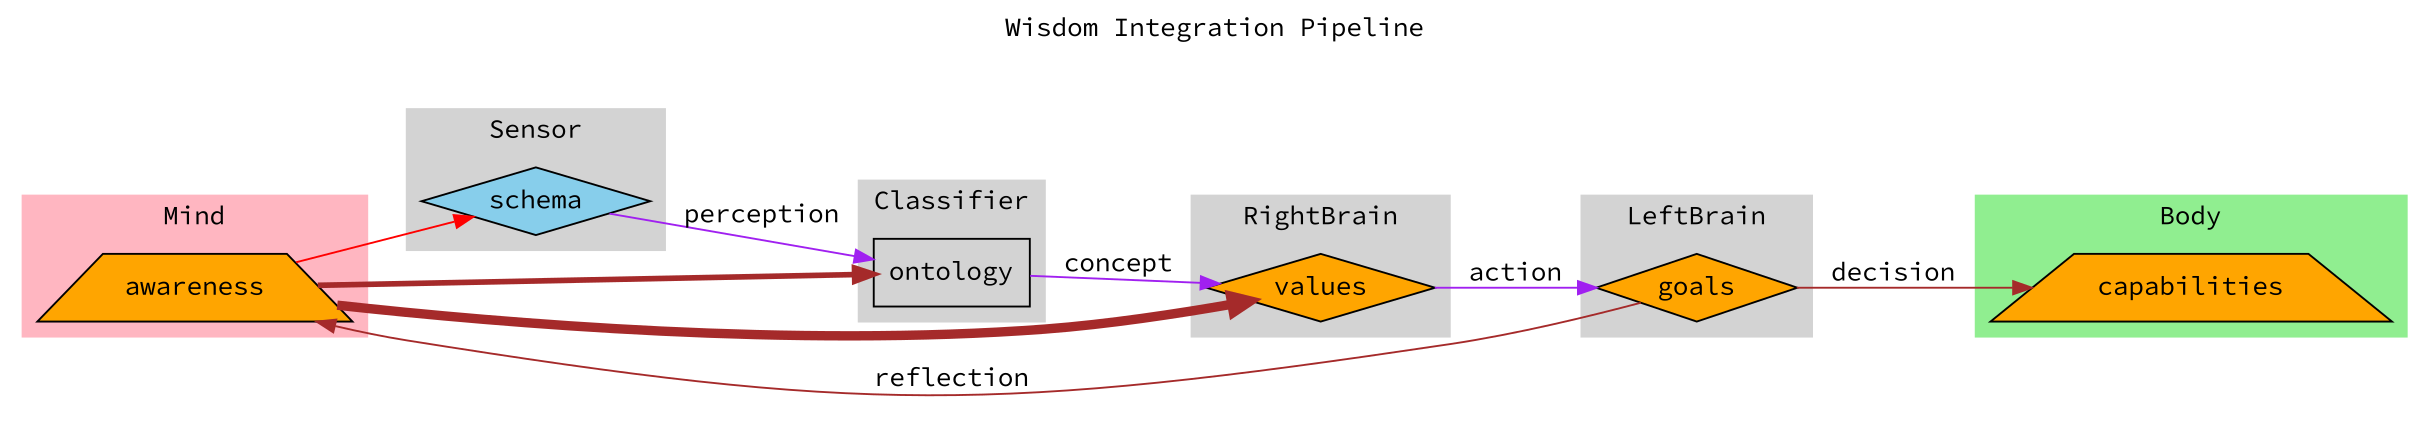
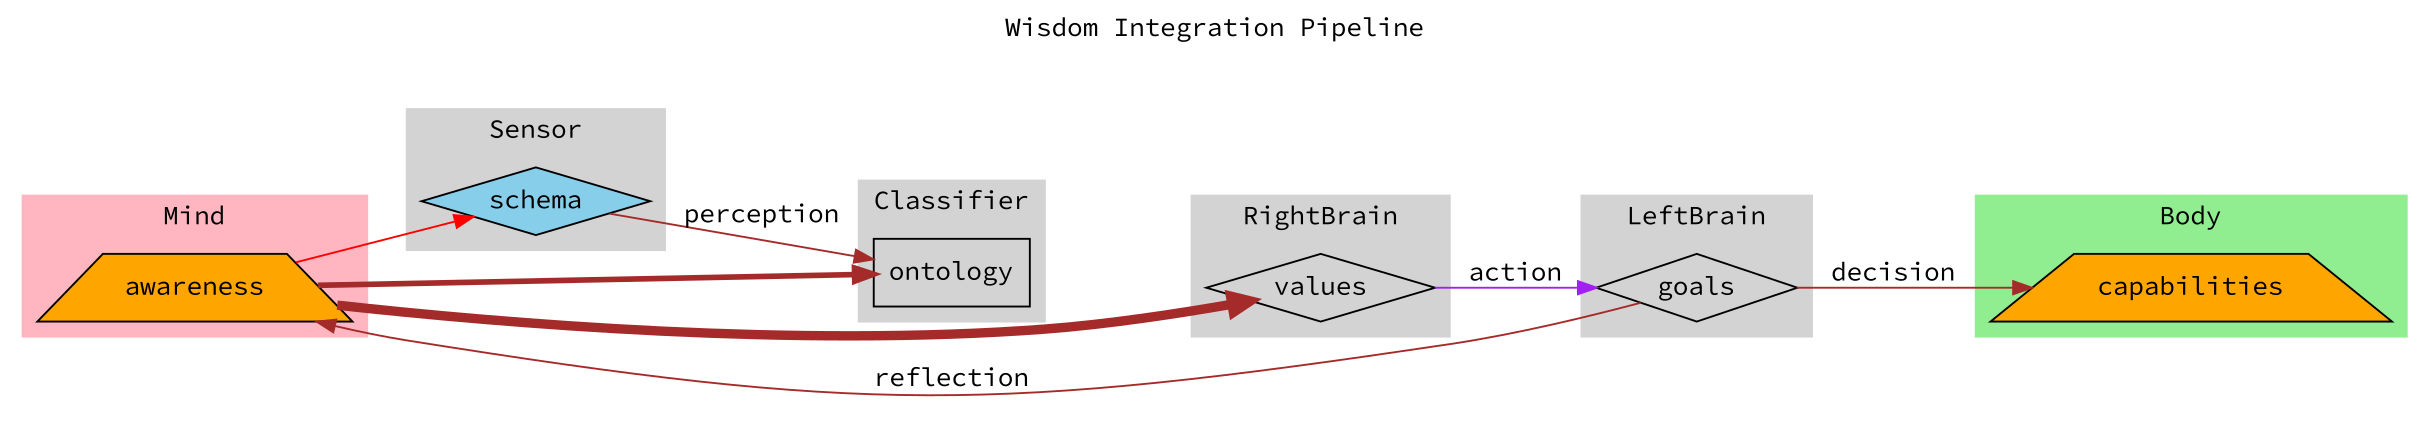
edge "schema" -> "ontology": color purple -> brown
edge "ontology" -> "values": removed, label "concept"
node "values": fillcolor orange -> lightgrey
node "goals": fillcolor orange -> lightgrey
